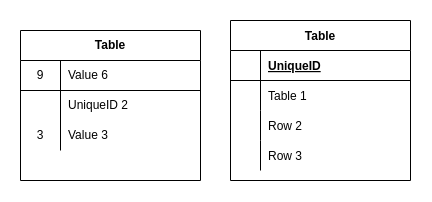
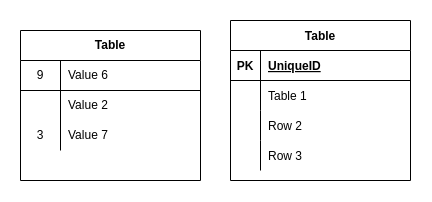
node "PK": added
node "UniqueID 2": label "UniqueID 2" -> "Value 2"
node "Value 3": label "Value 3" -> "Value 7"
